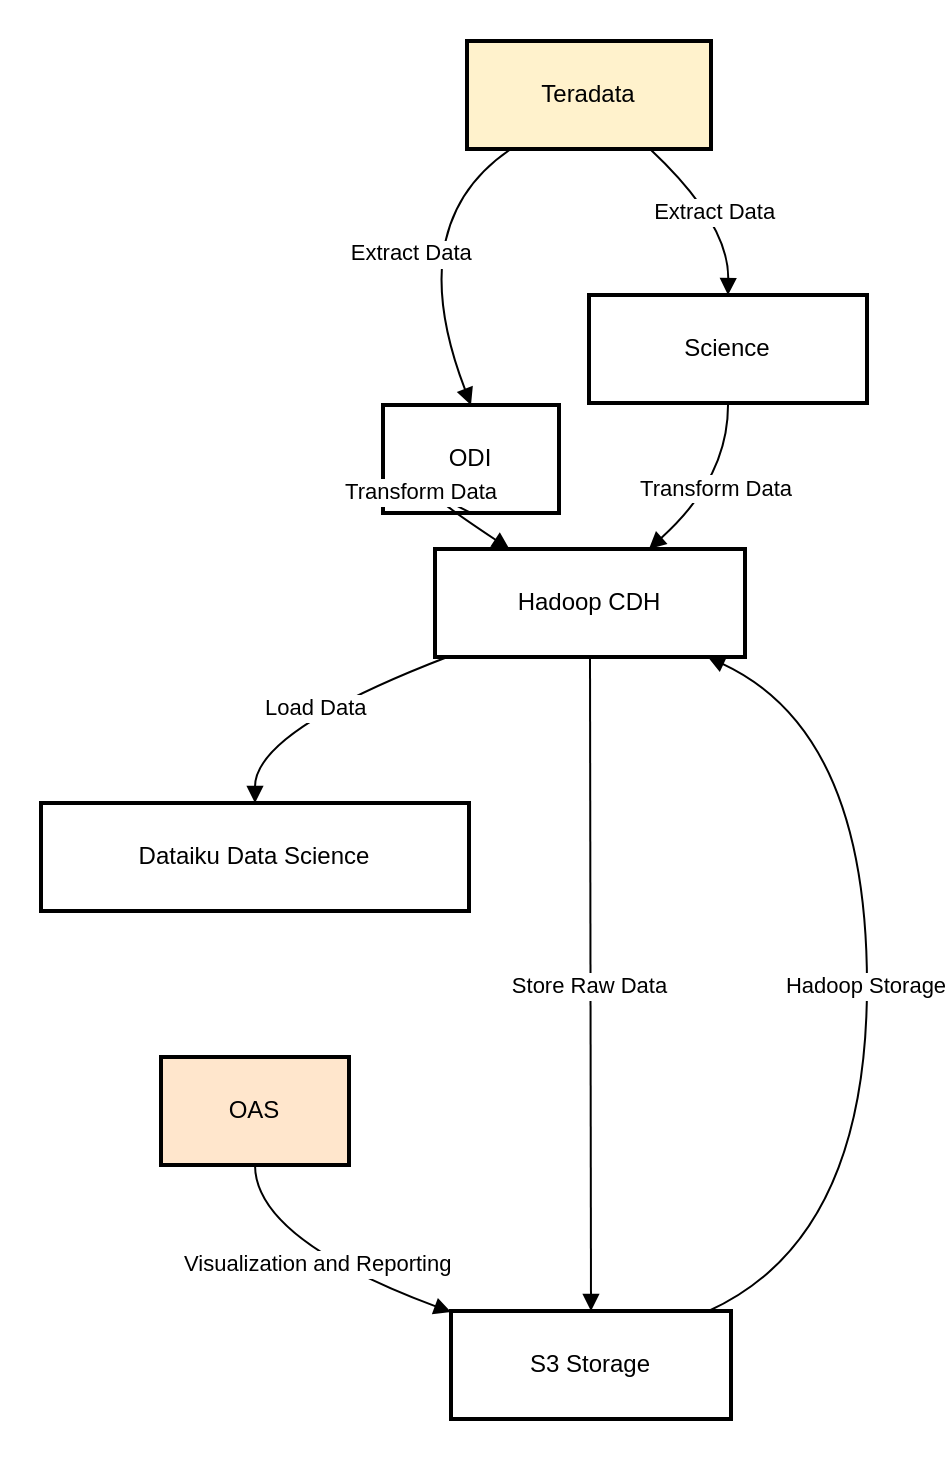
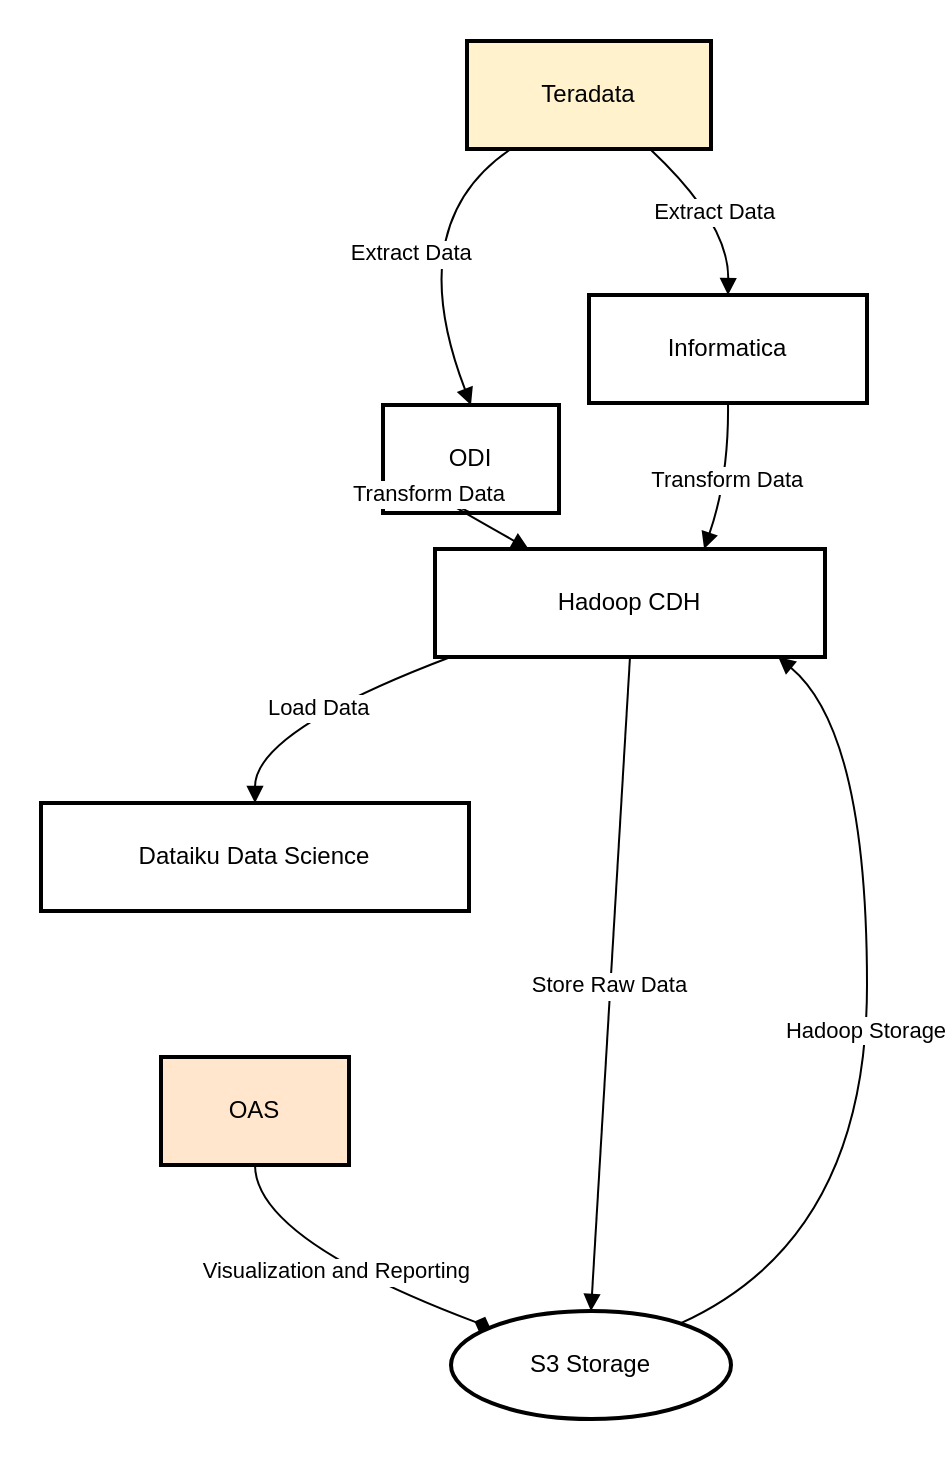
node "Science": label "Science" -> "Informatica"
node "Hadoop CDH": size 310x108 -> 390x108
edge "OAS" -> "S3 Storage": arrowhead block -> diamond
node "S3 Storage": shape rectangle -> ellipse
